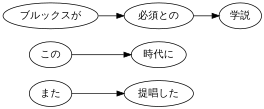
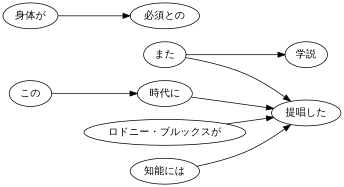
node "ブルックスが": label "ブルックスが" -> "身体が"
edge "必須との" -> "学説": now "また" -> "学説"
edge "時代に" -> "提唱した": added
node "ロドニー・ブルックスが": added
node "知能には": added
